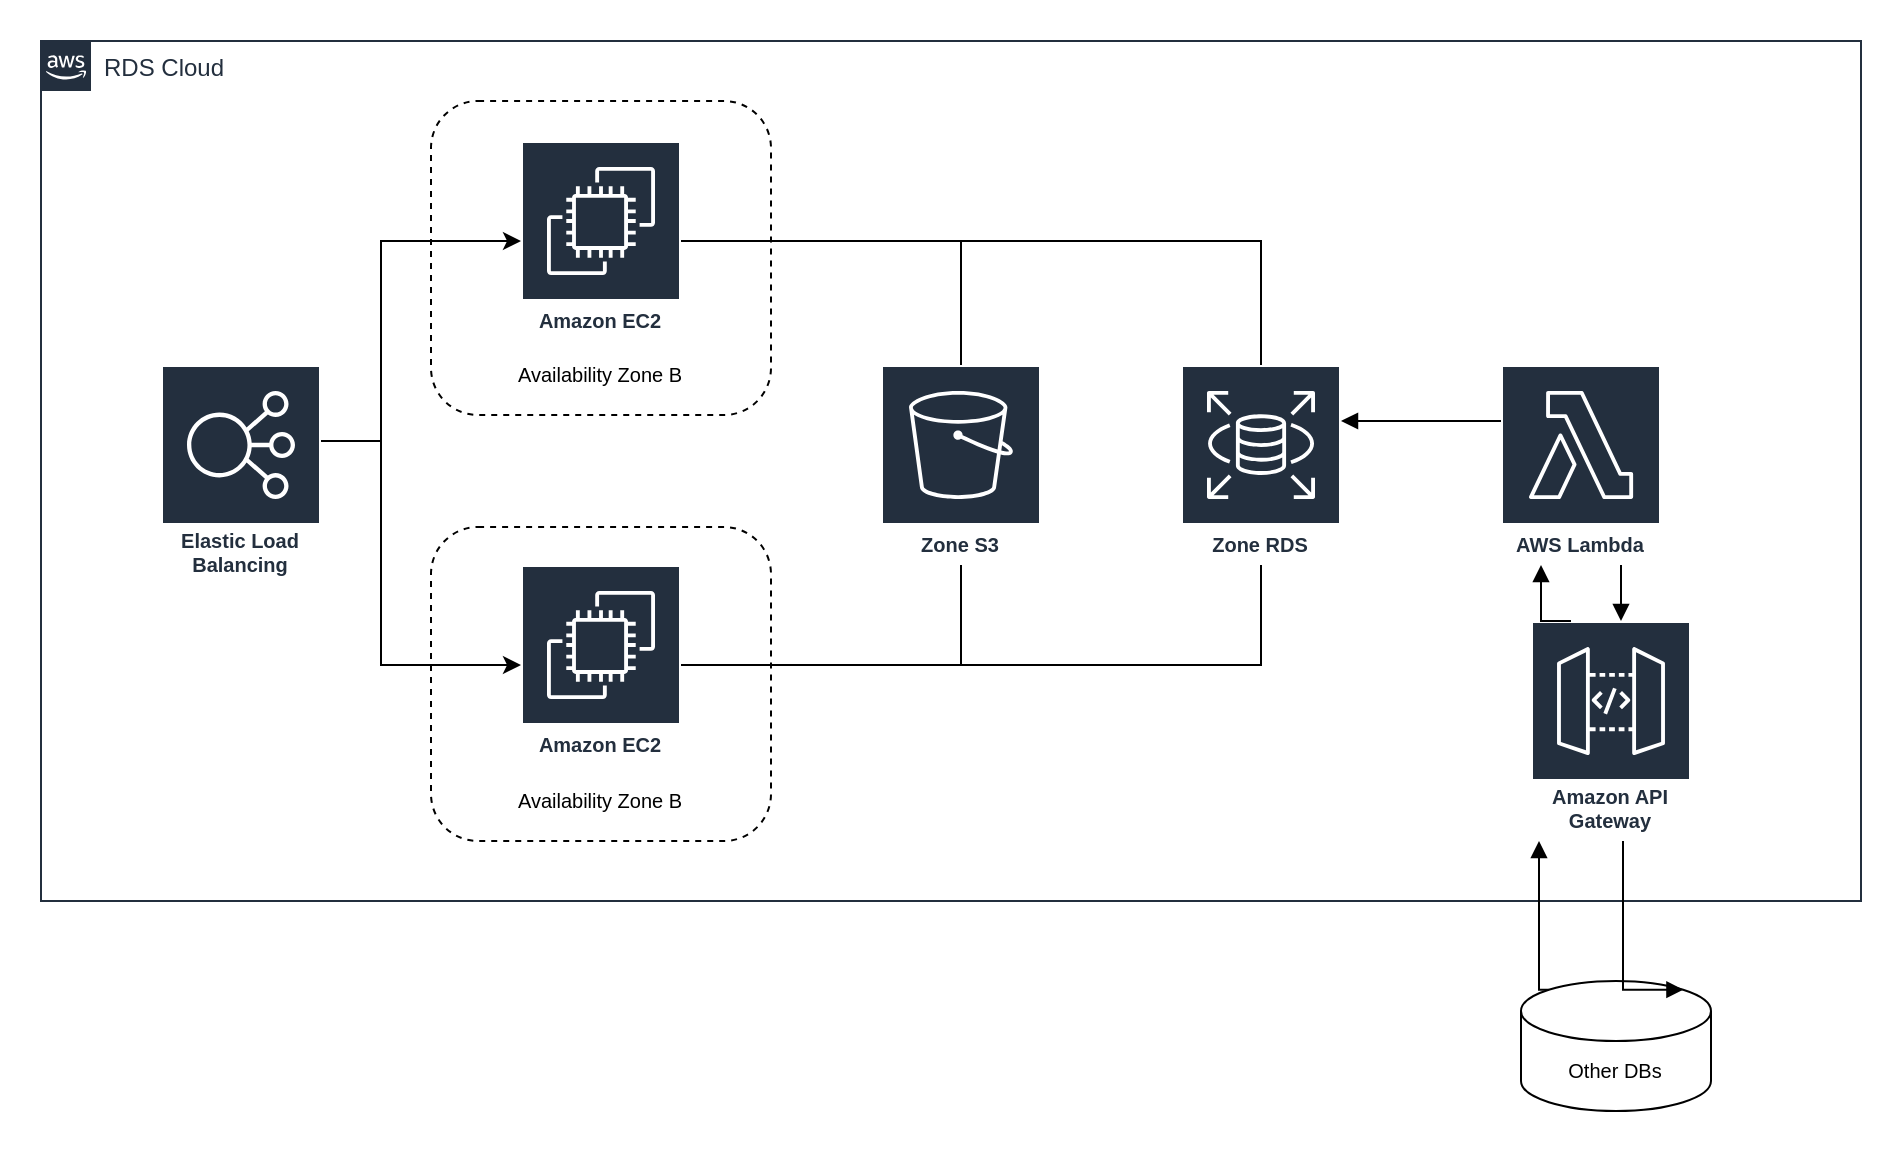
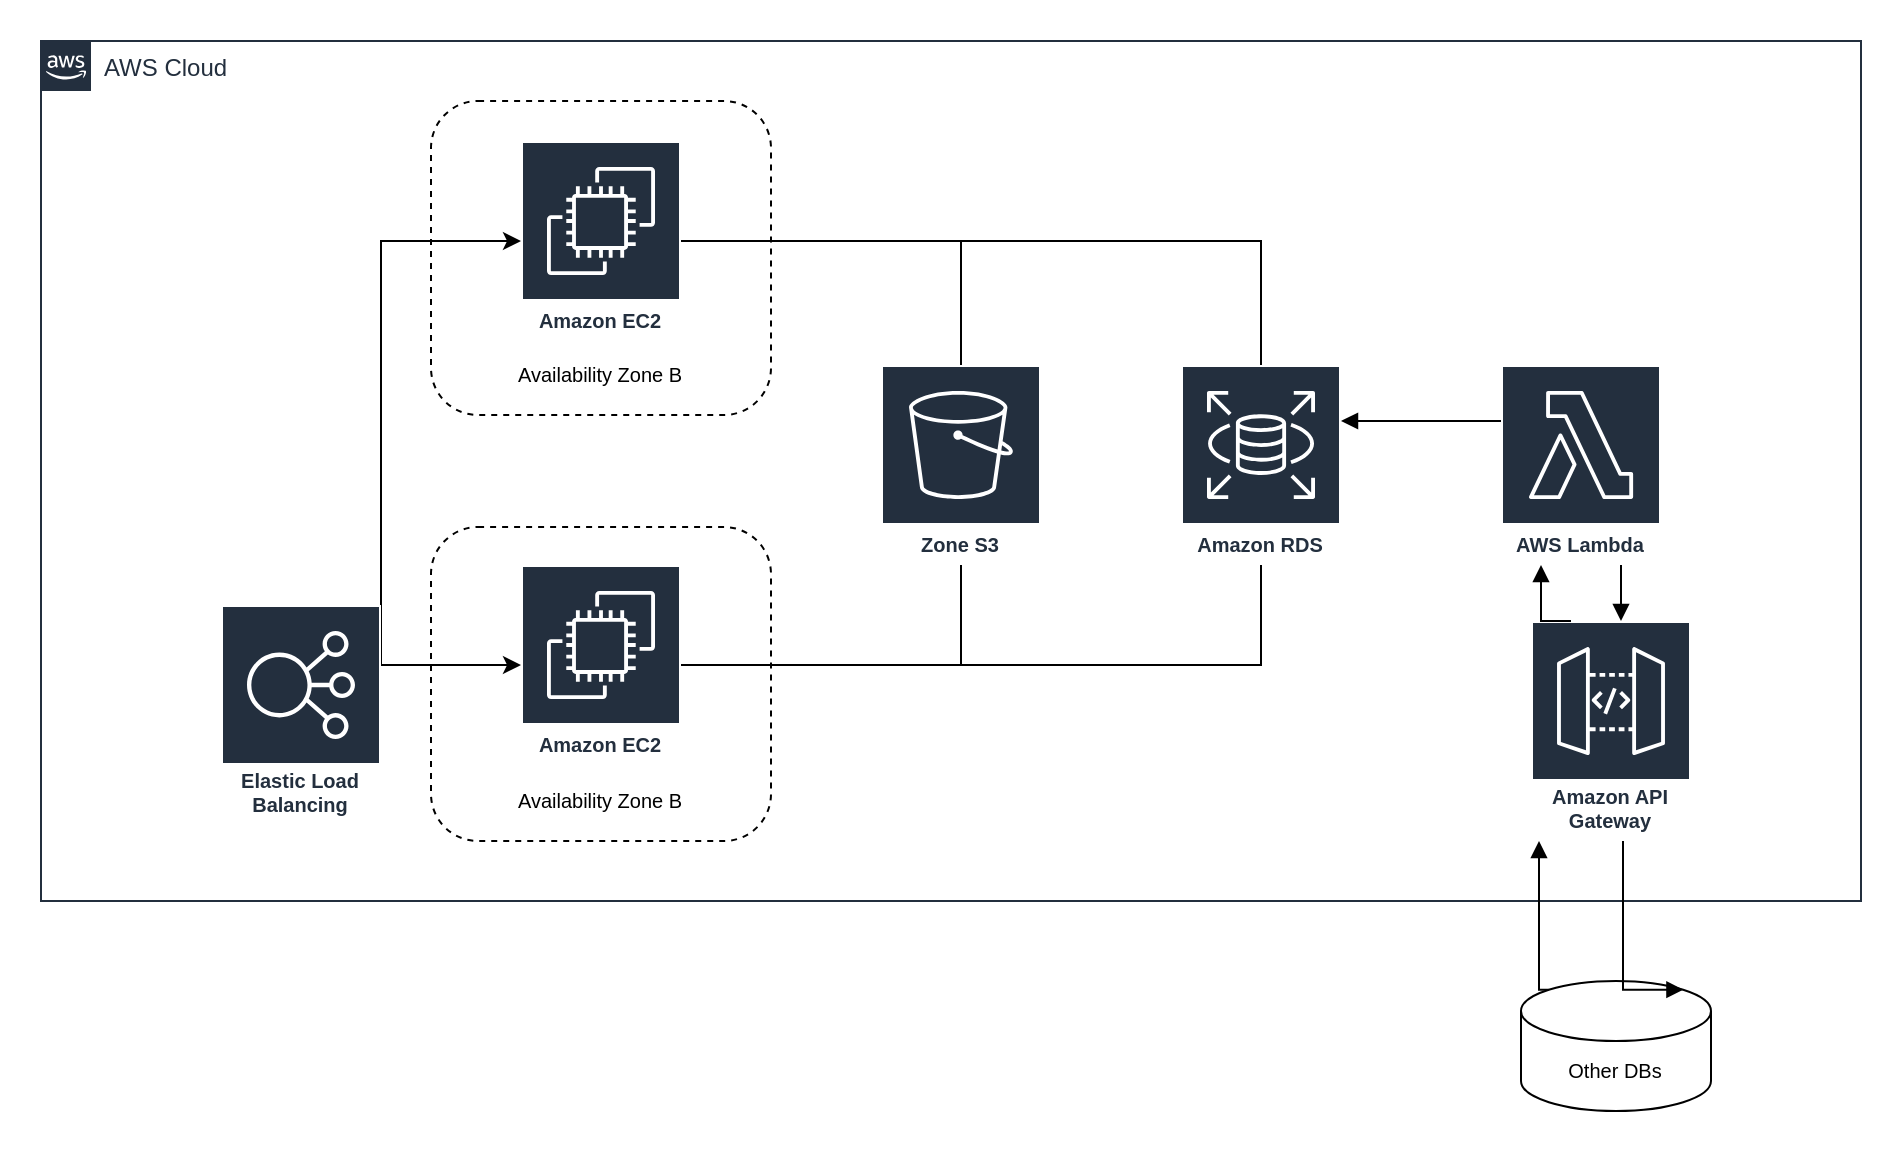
node "RDS Cloud": label "RDS Cloud" -> "AWS Cloud"
node "Elastic Load Balancing": moved (241, 475) -> (301, 715)
node "Zone RDS": label "Zone RDS" -> "Amazon RDS"
